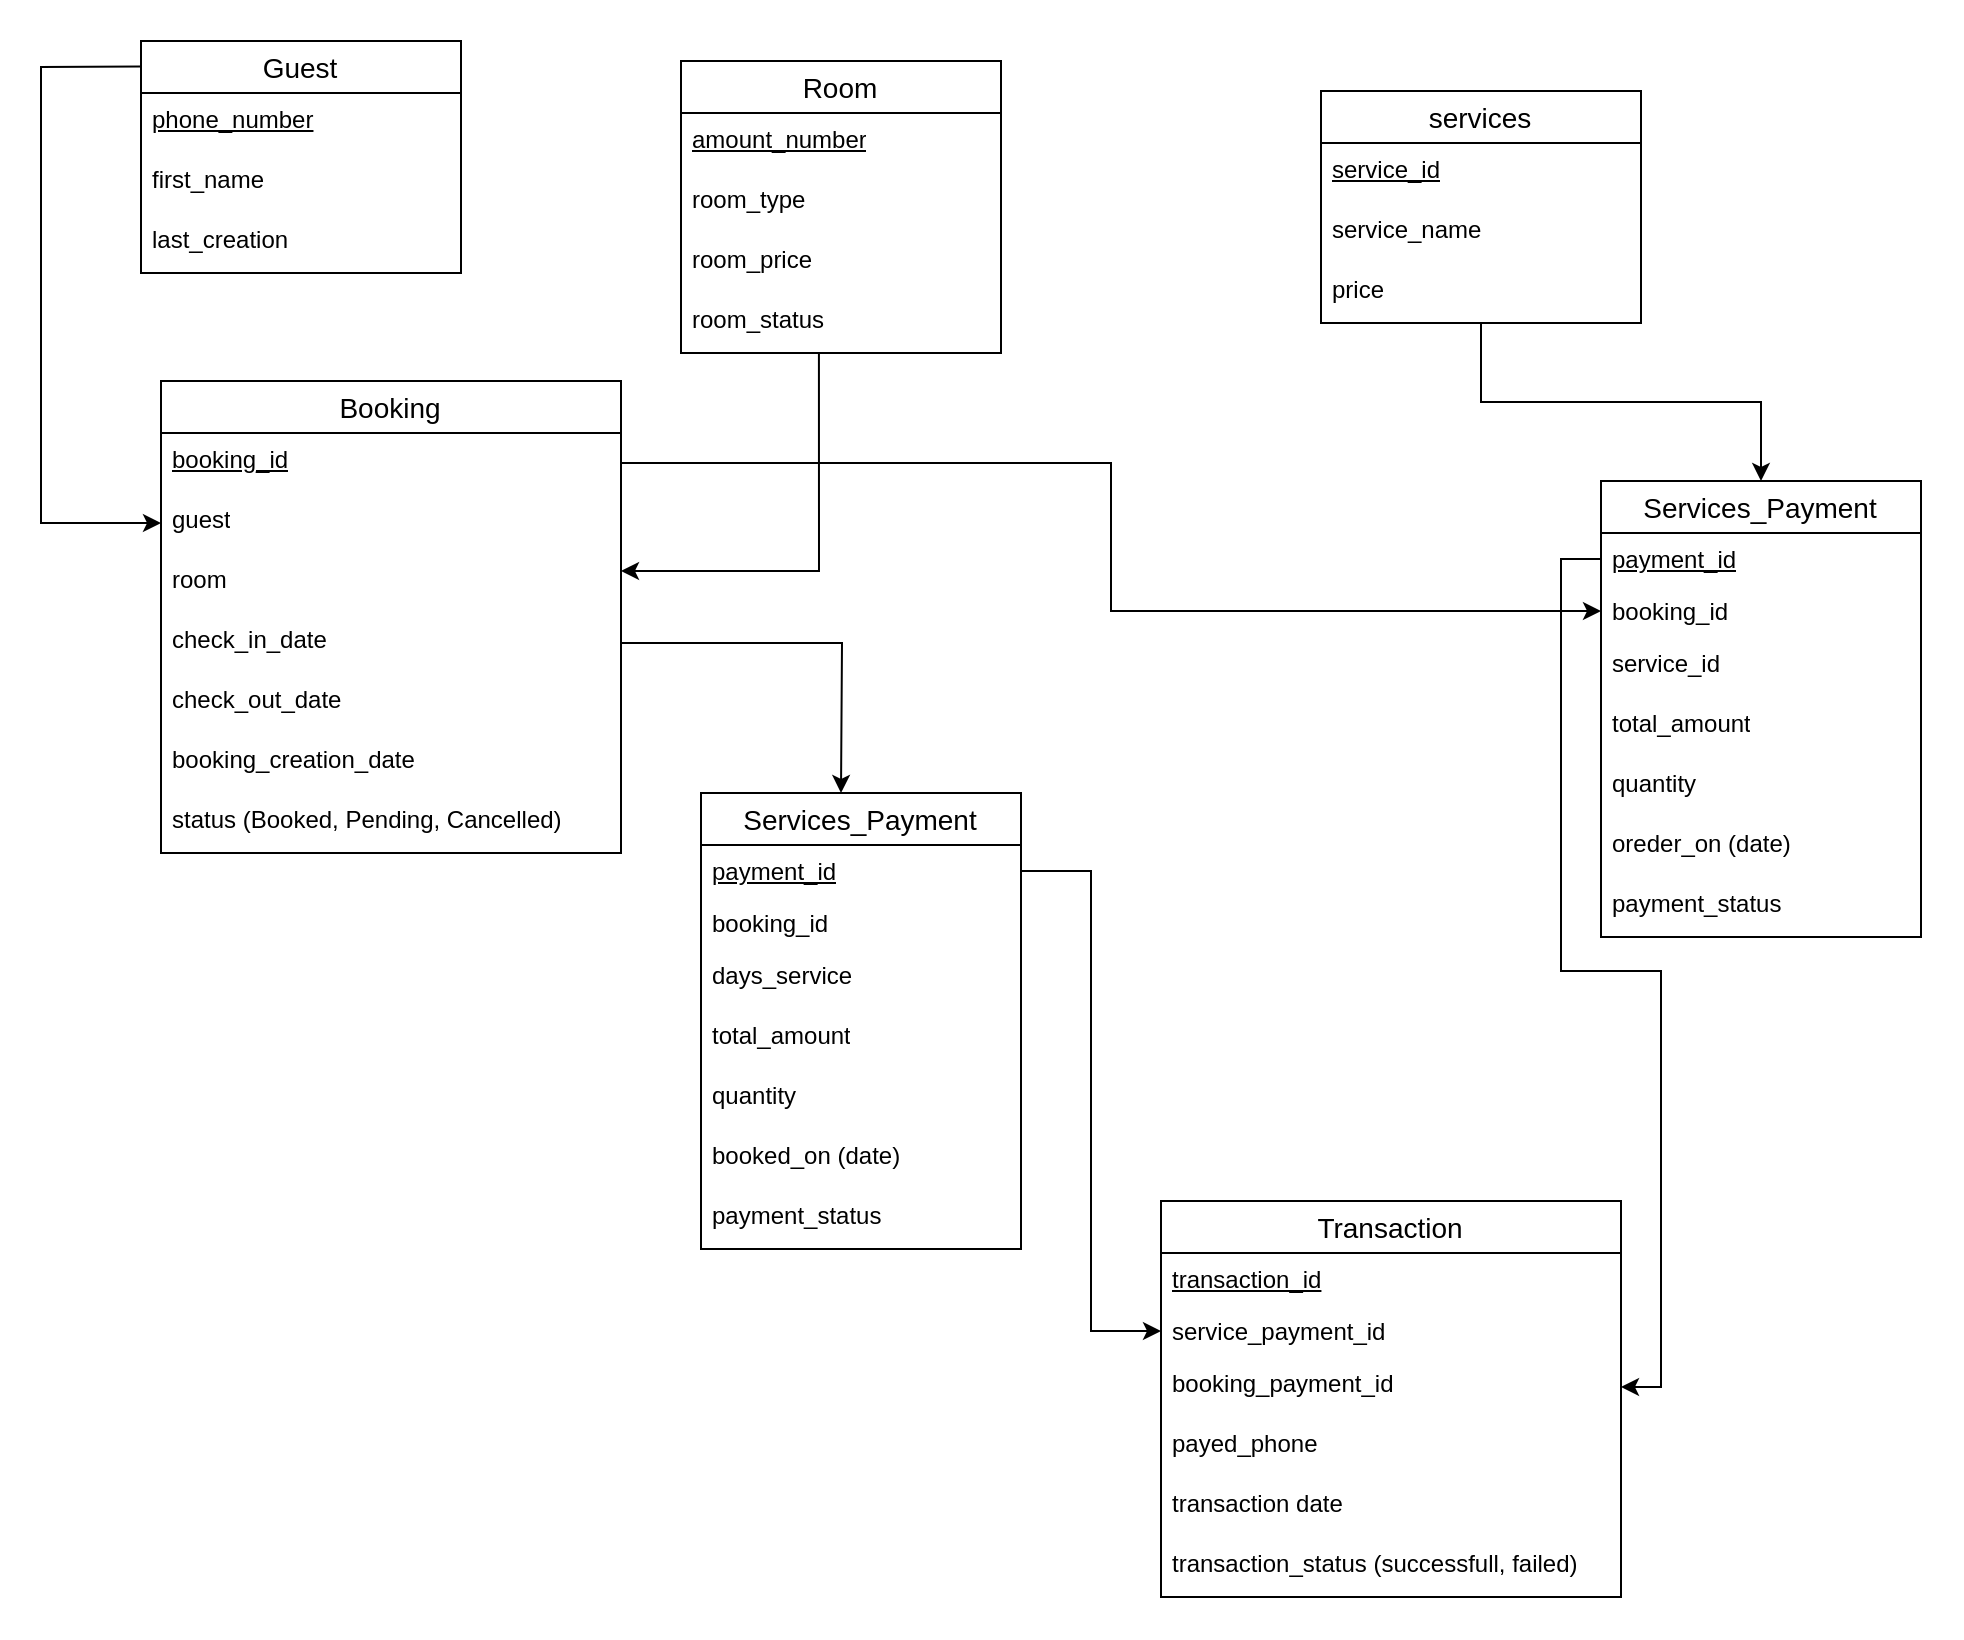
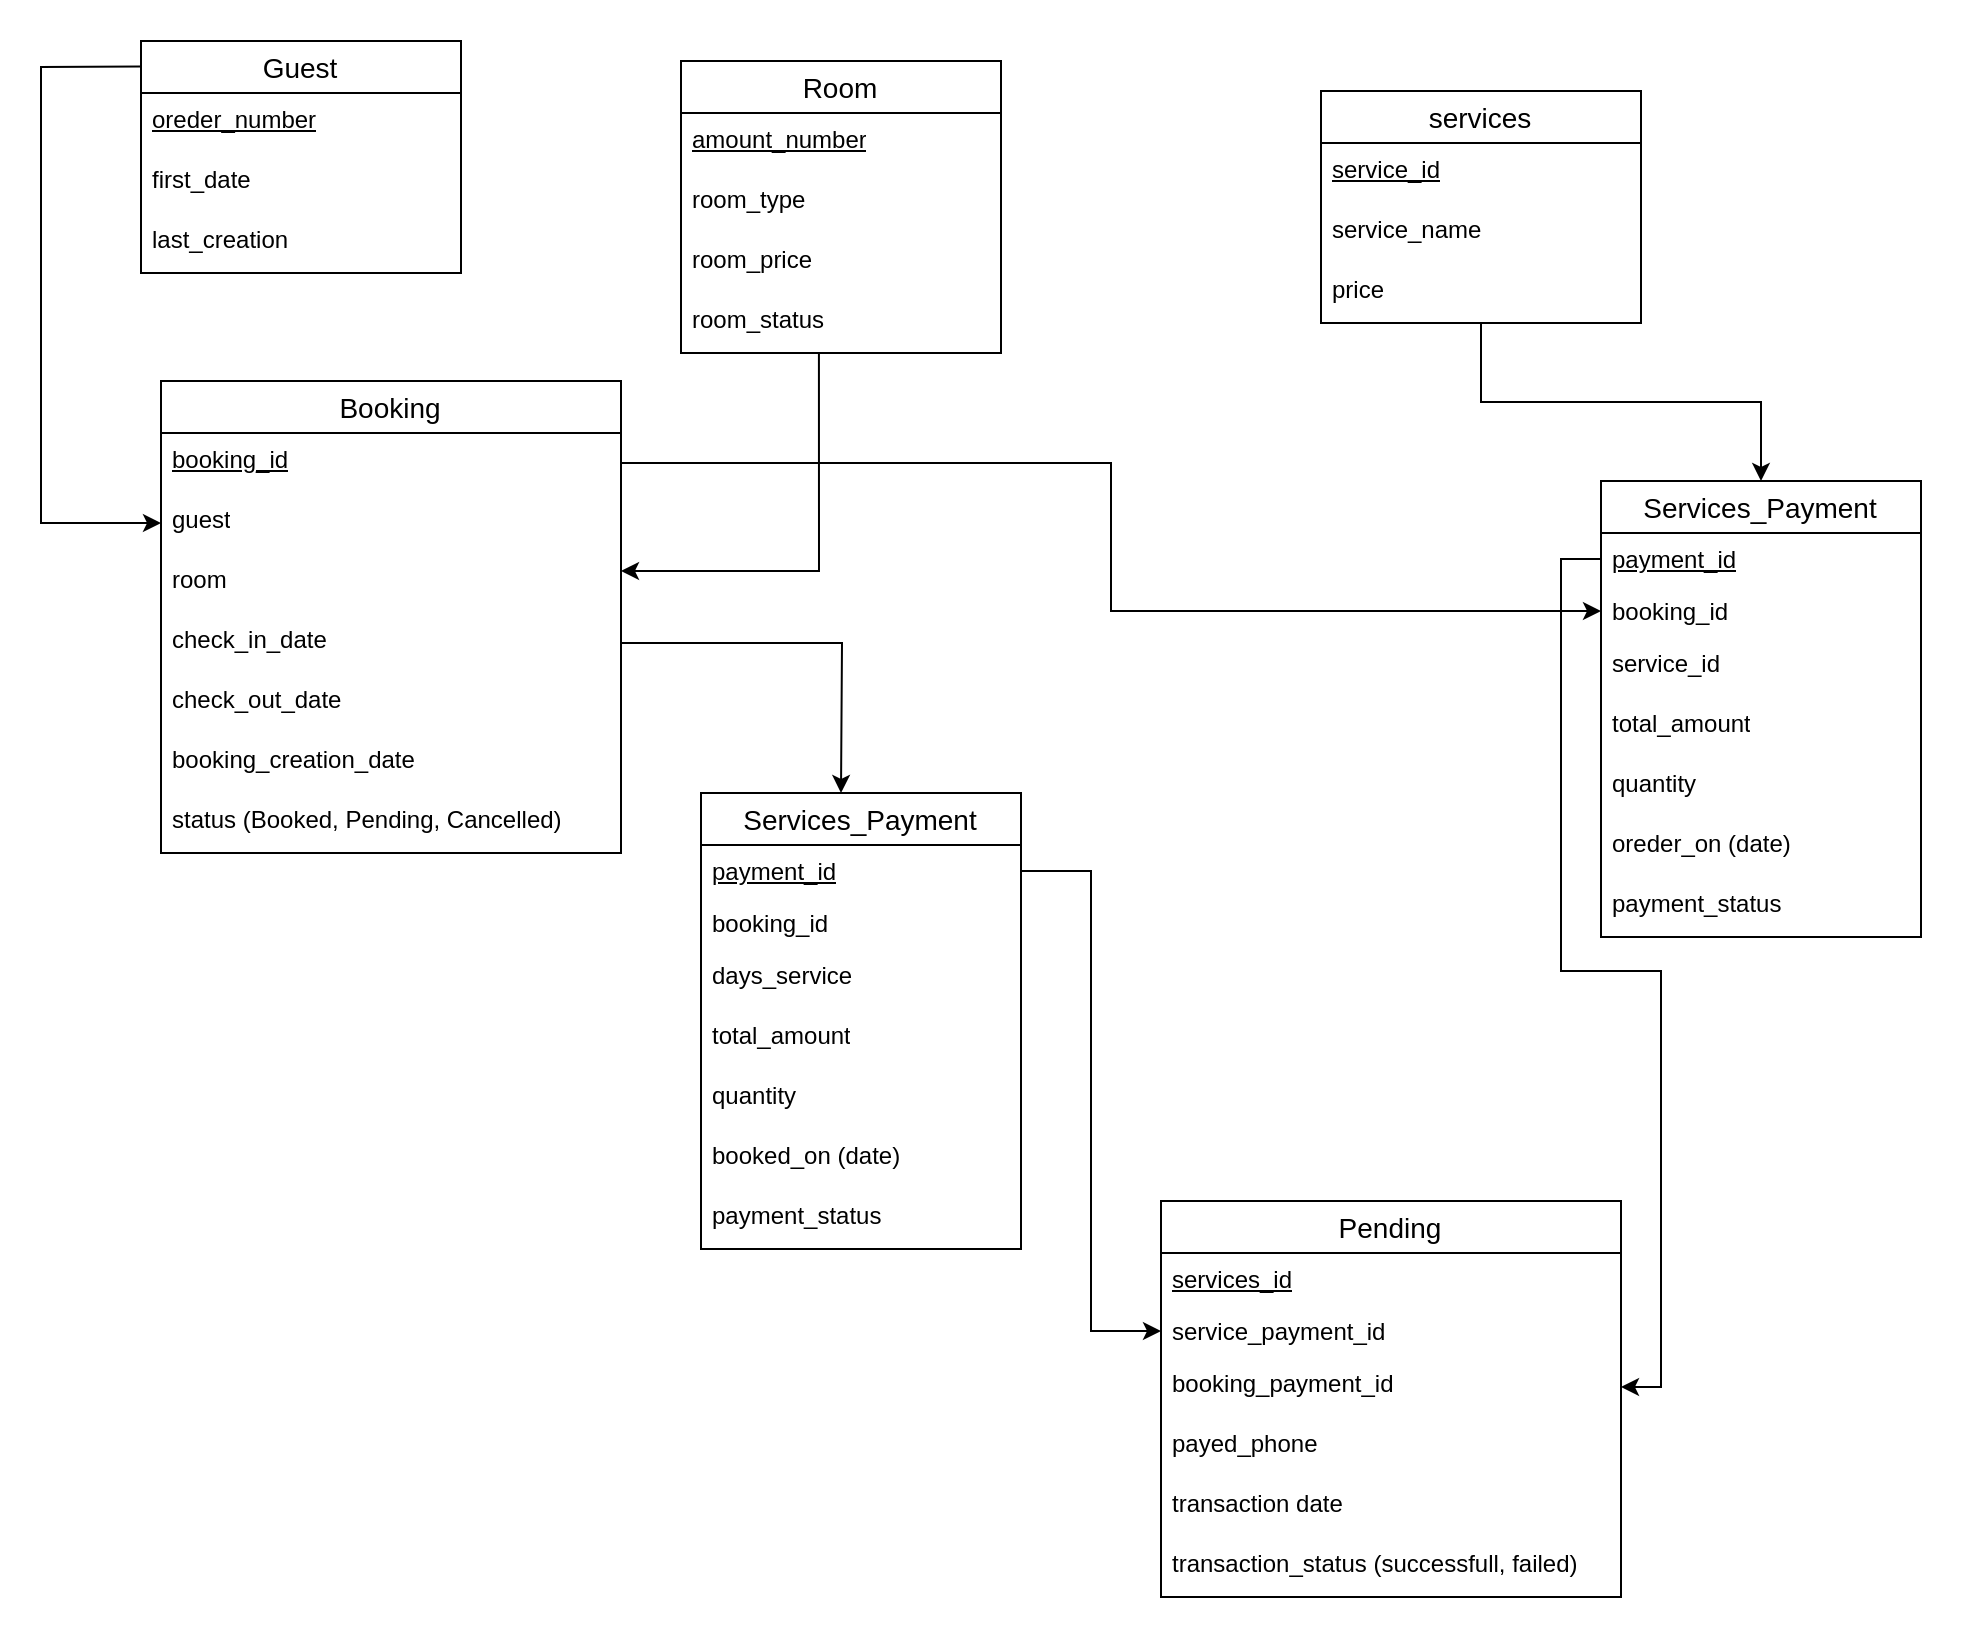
node "phone_number": label "phone_number" -> "oreder_number"
node "first_name": label "first_name" -> "first_date"
node "Transaction": label "Transaction" -> "Pending"
node "transaction_id": label "transaction_id" -> "services_id"
